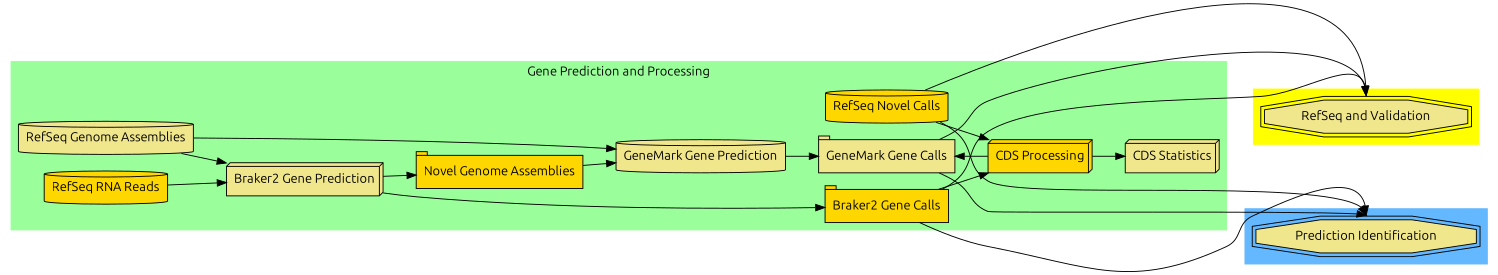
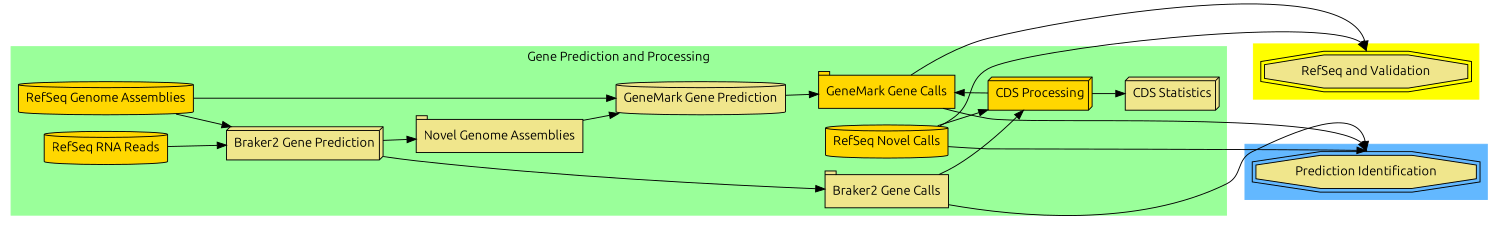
edge "Braker2 Gene Calls" -> "RefSeq and Validation": removed
node "RefSeq Genome Assemblies": fillcolor khaki -> gold
node "GeneMark Gene Calls": fillcolor khaki -> gold
node "Novel Genome Assemblies": fillcolor gold -> khaki
node "Braker2 Gene Calls": fillcolor gold -> khaki
